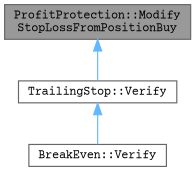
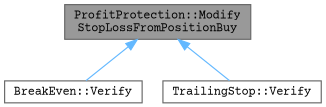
edge "BreakEven::Verify" -> "TrailingStop::Verify": now "BreakEven::Verify" -> "ProfitProtection::Modify StopLossFromPositionBuy"
